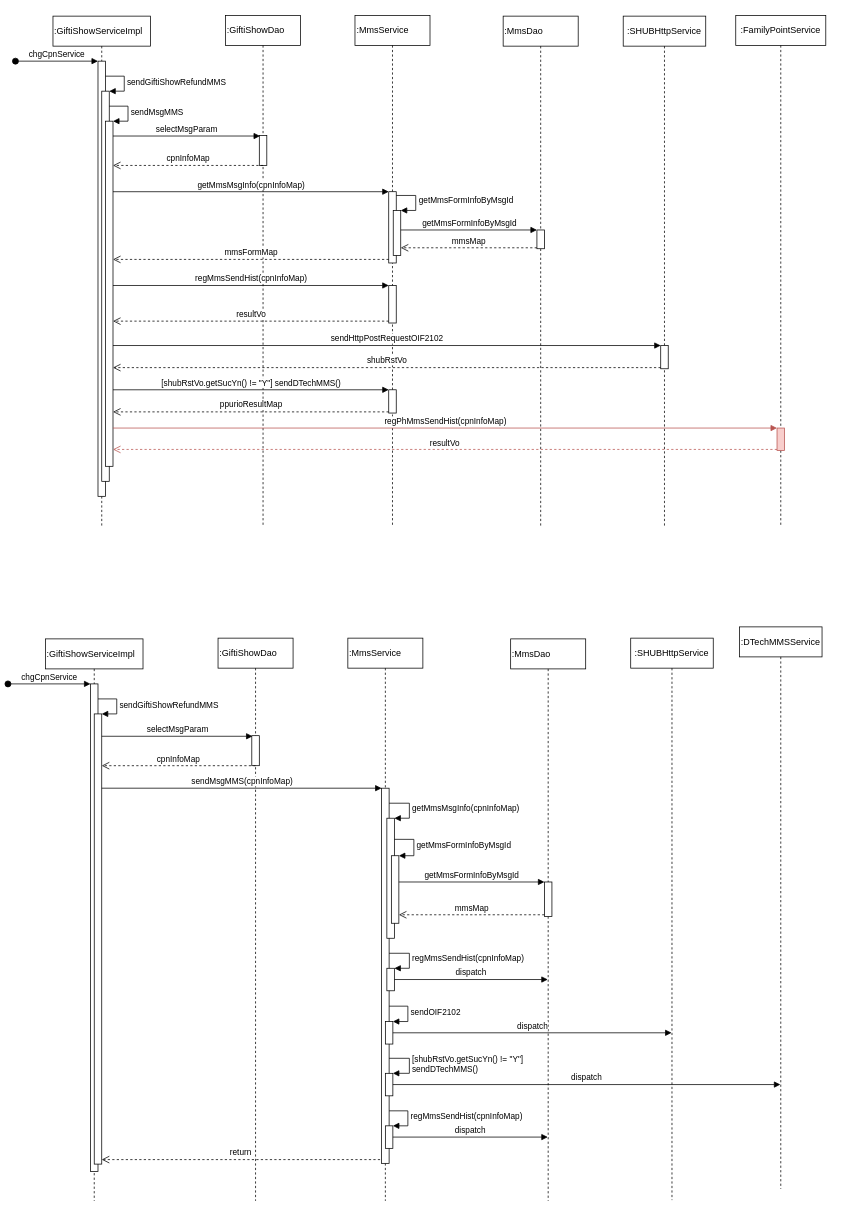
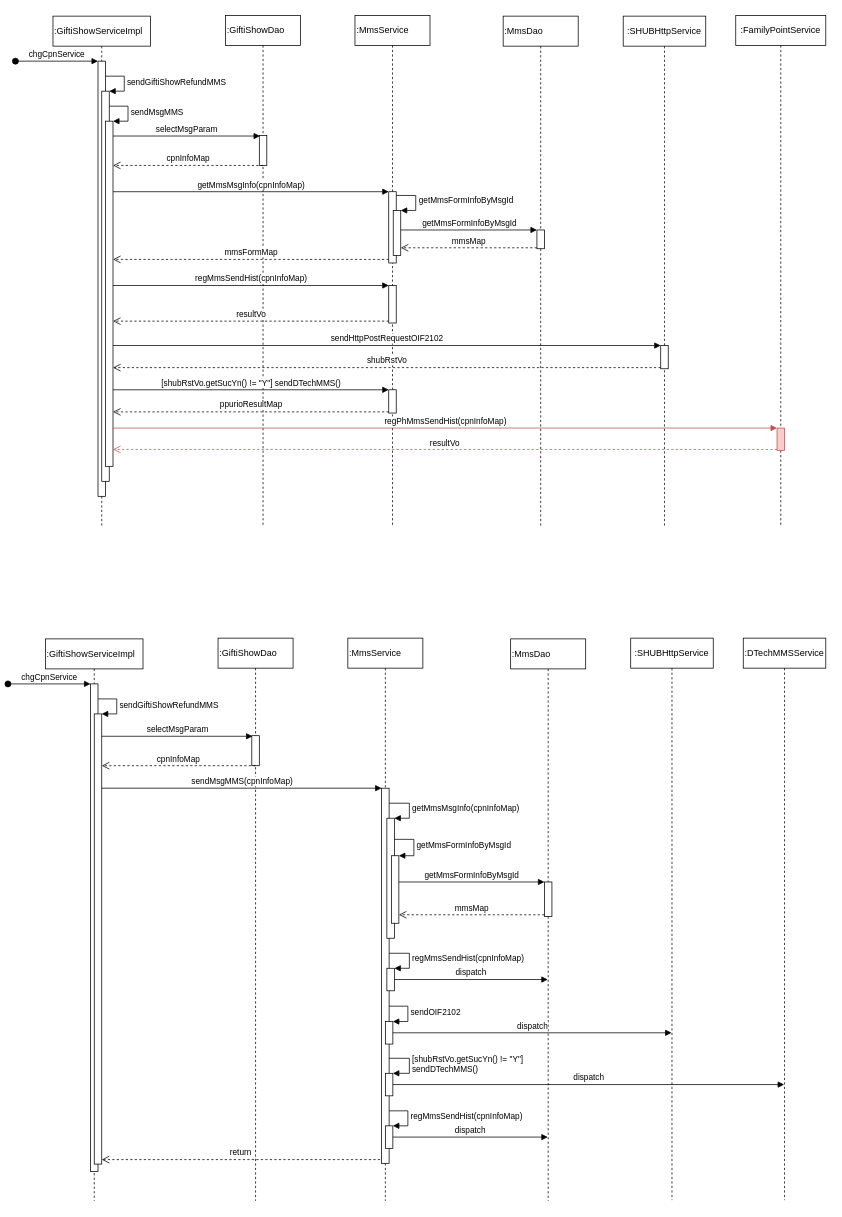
node ":DTechMMSService": moved (780, 908) -> (784, 919)
